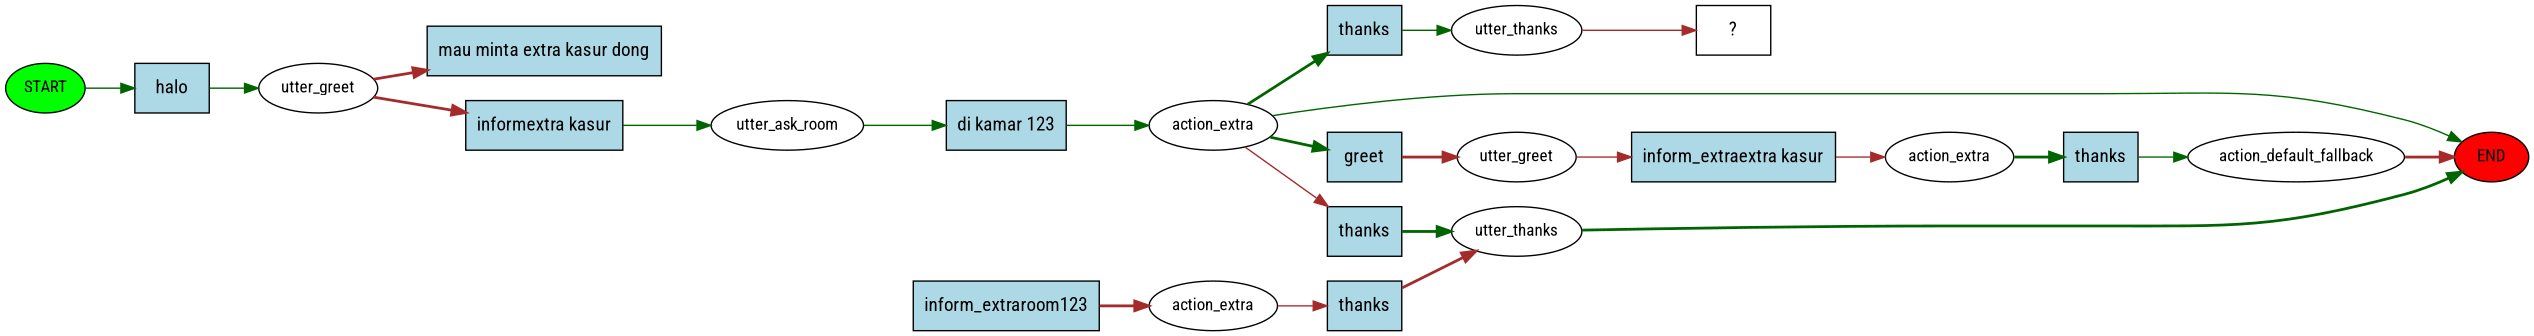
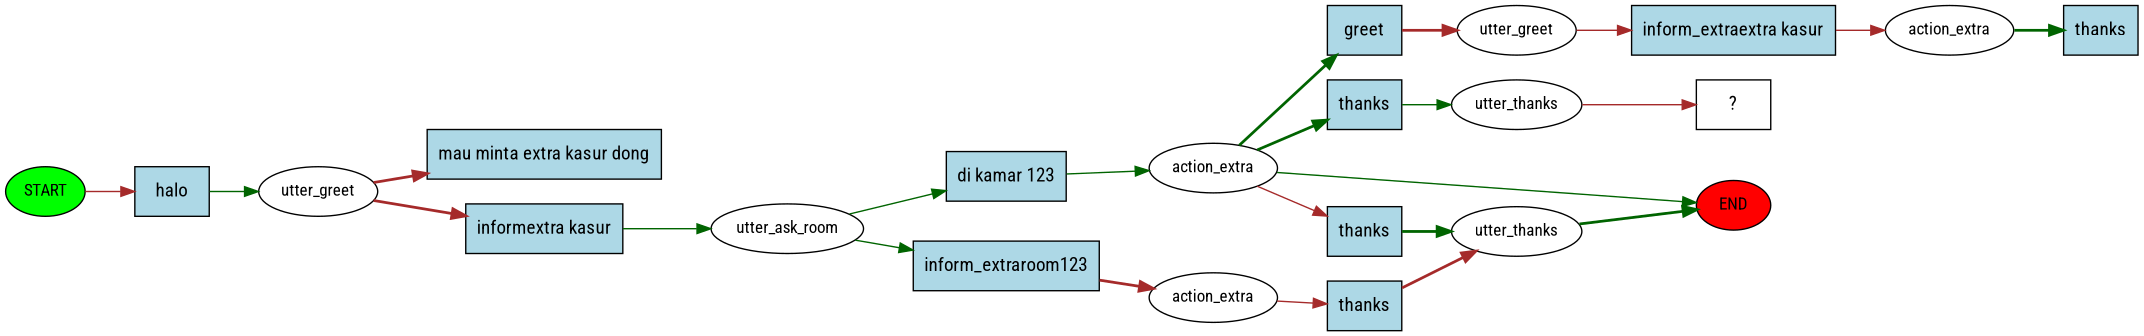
edge "START" -> "halo": color darkgreen -> brown
node "action_default_fallback": removed
edge "utter_ask_room" -> "inform_extraroom123": added
